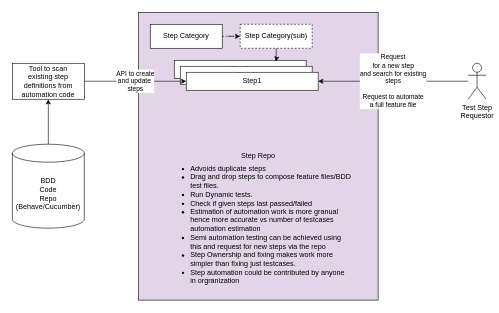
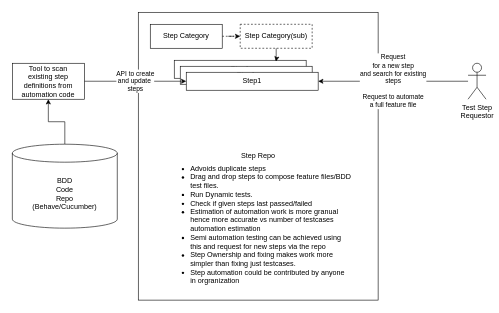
node "Step Repo": fillcolor #e1d5e7 -> #ffffff
node "BDD Code Repo (Behave/Cucumber)": size 72x84 -> 105x84
